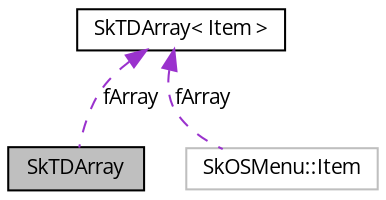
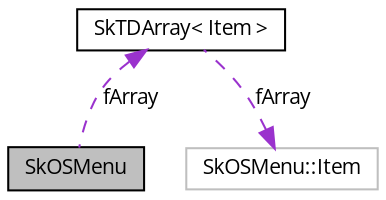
edge "SkOSMenu::Item" -> "SkTDArray< Item >": reversed
node "SkTDArray": label "SkTDArray" -> "SkOSMenu"
